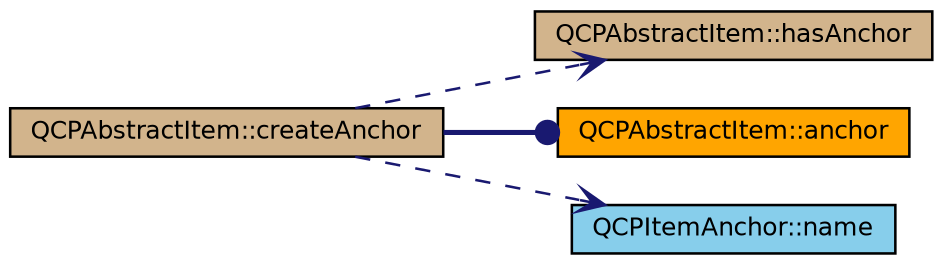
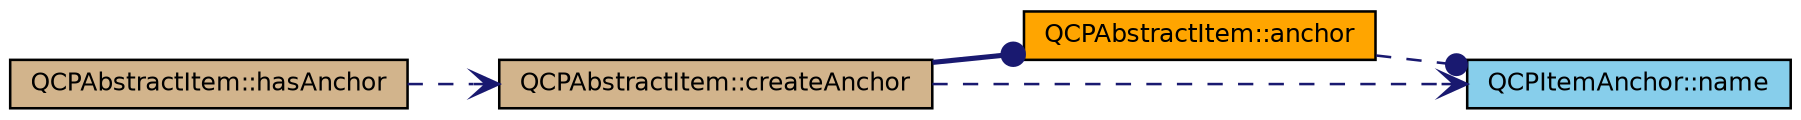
edge "QCPAbstractItem::anchor" -> "QCPItemAnchor::name": added
edge "QCPAbstractItem::createAnchor" -> "QCPAbstractItem::hasAnchor": reversed
